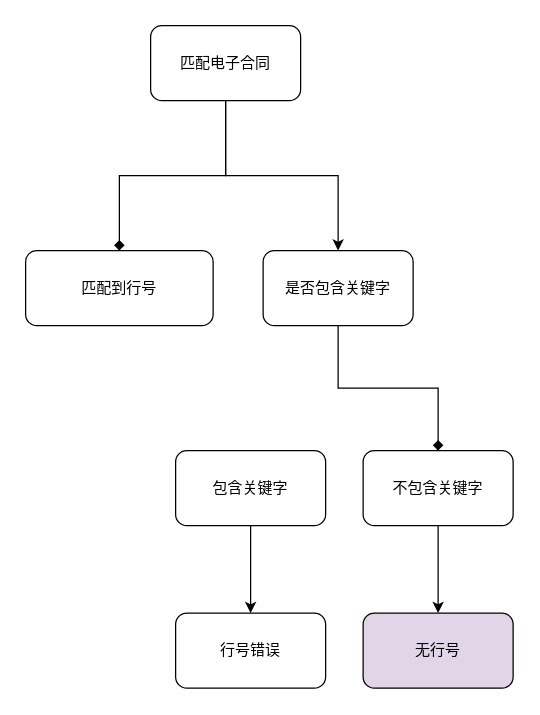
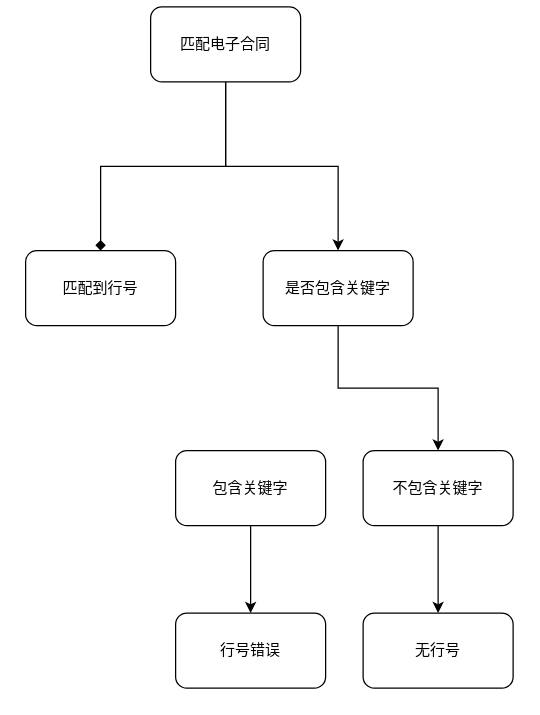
node "匹配电子合同": moved (226, 63) -> (226, 44)
node "匹配到行号": size 188x75 -> 150x75
edge "是否包含关键字" -> "不包含关键字": arrowhead diamond -> classic
node "无行号": fillcolor #e1d5e7 -> #ffffff
